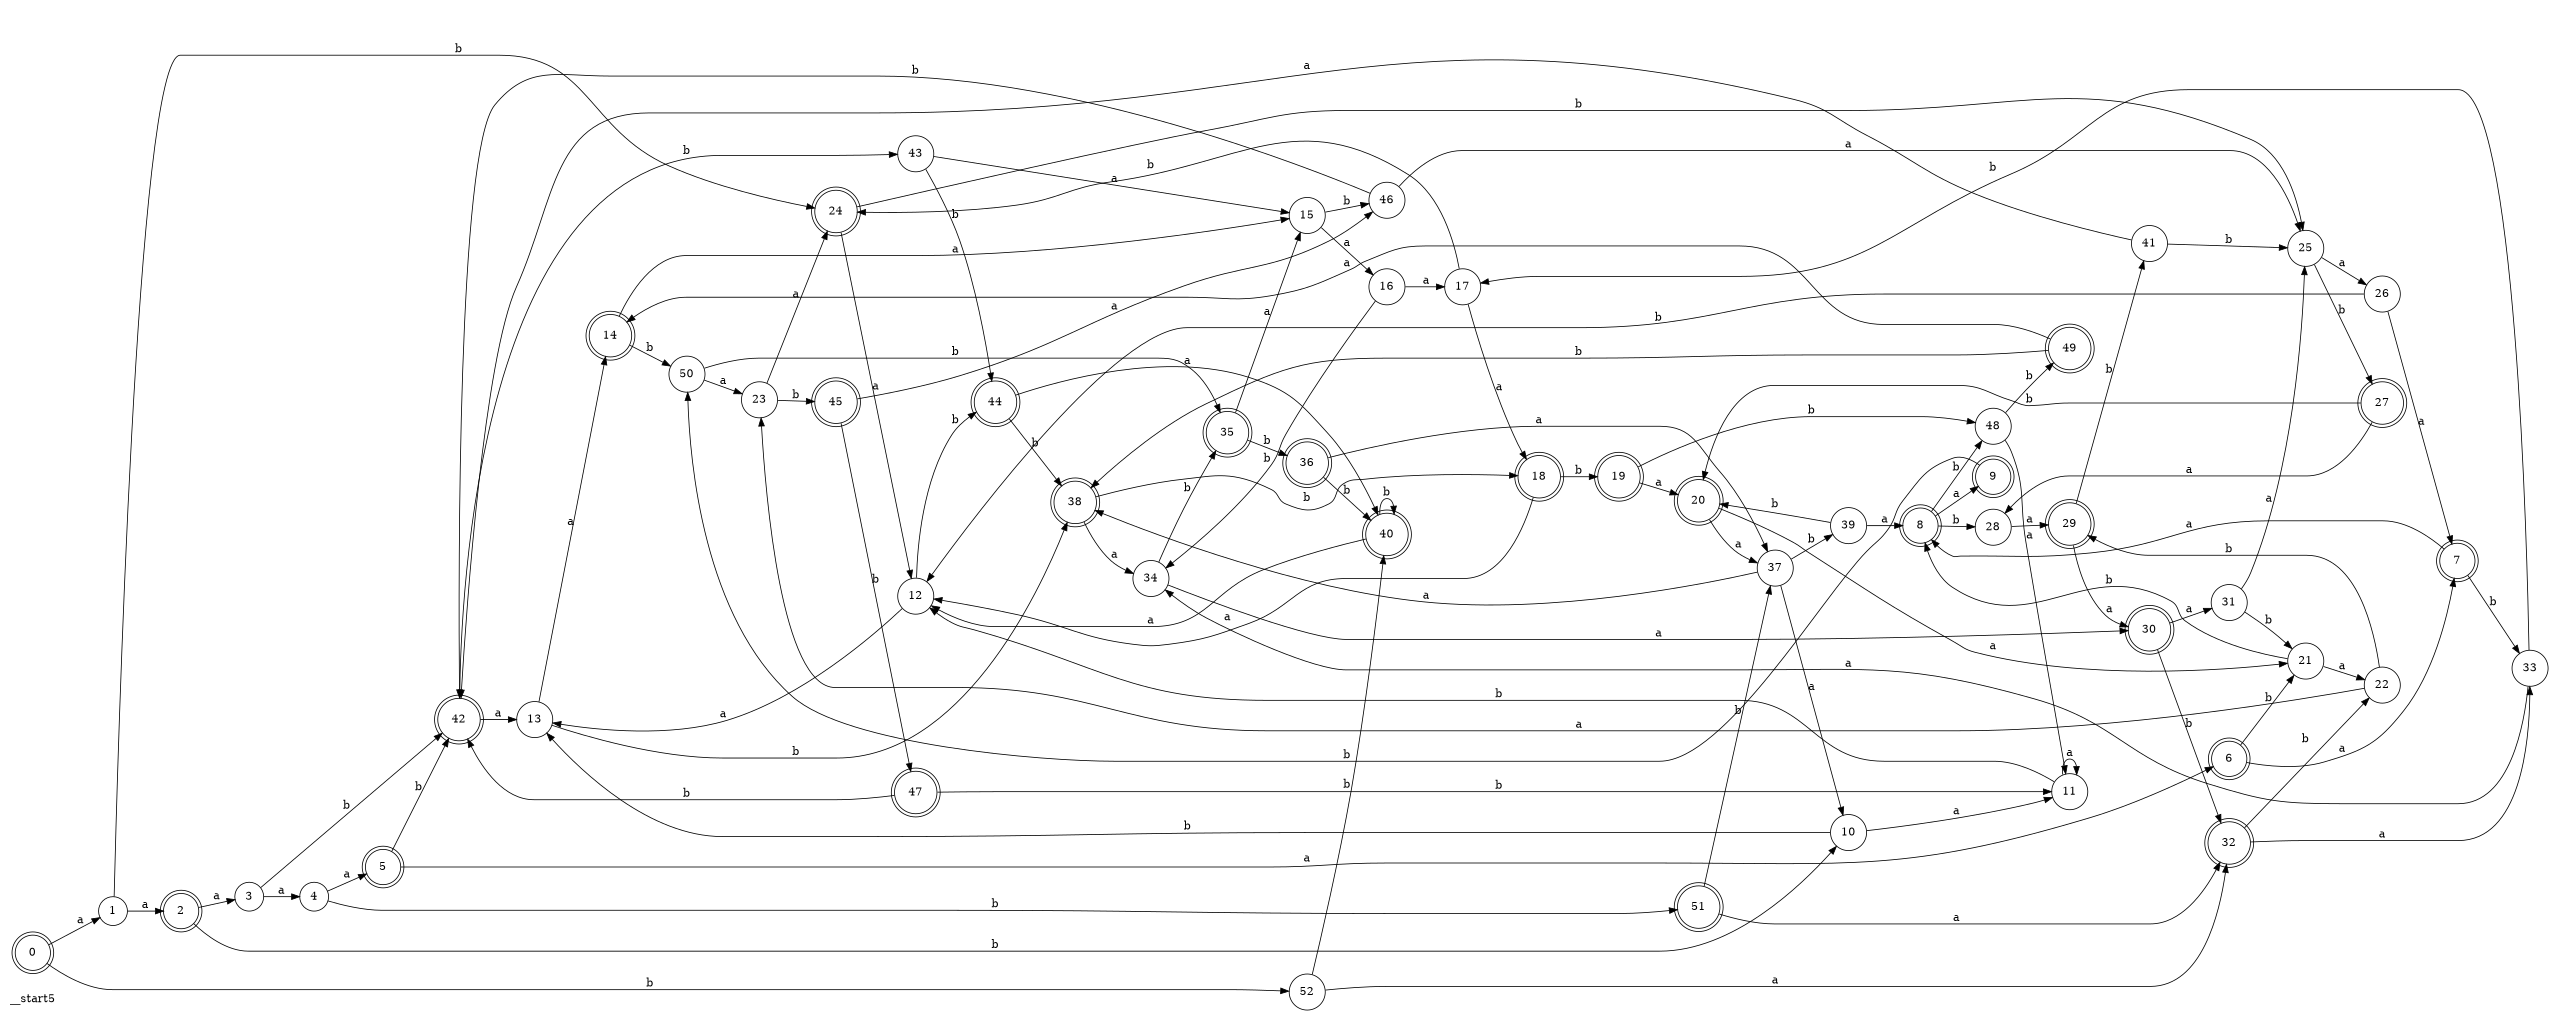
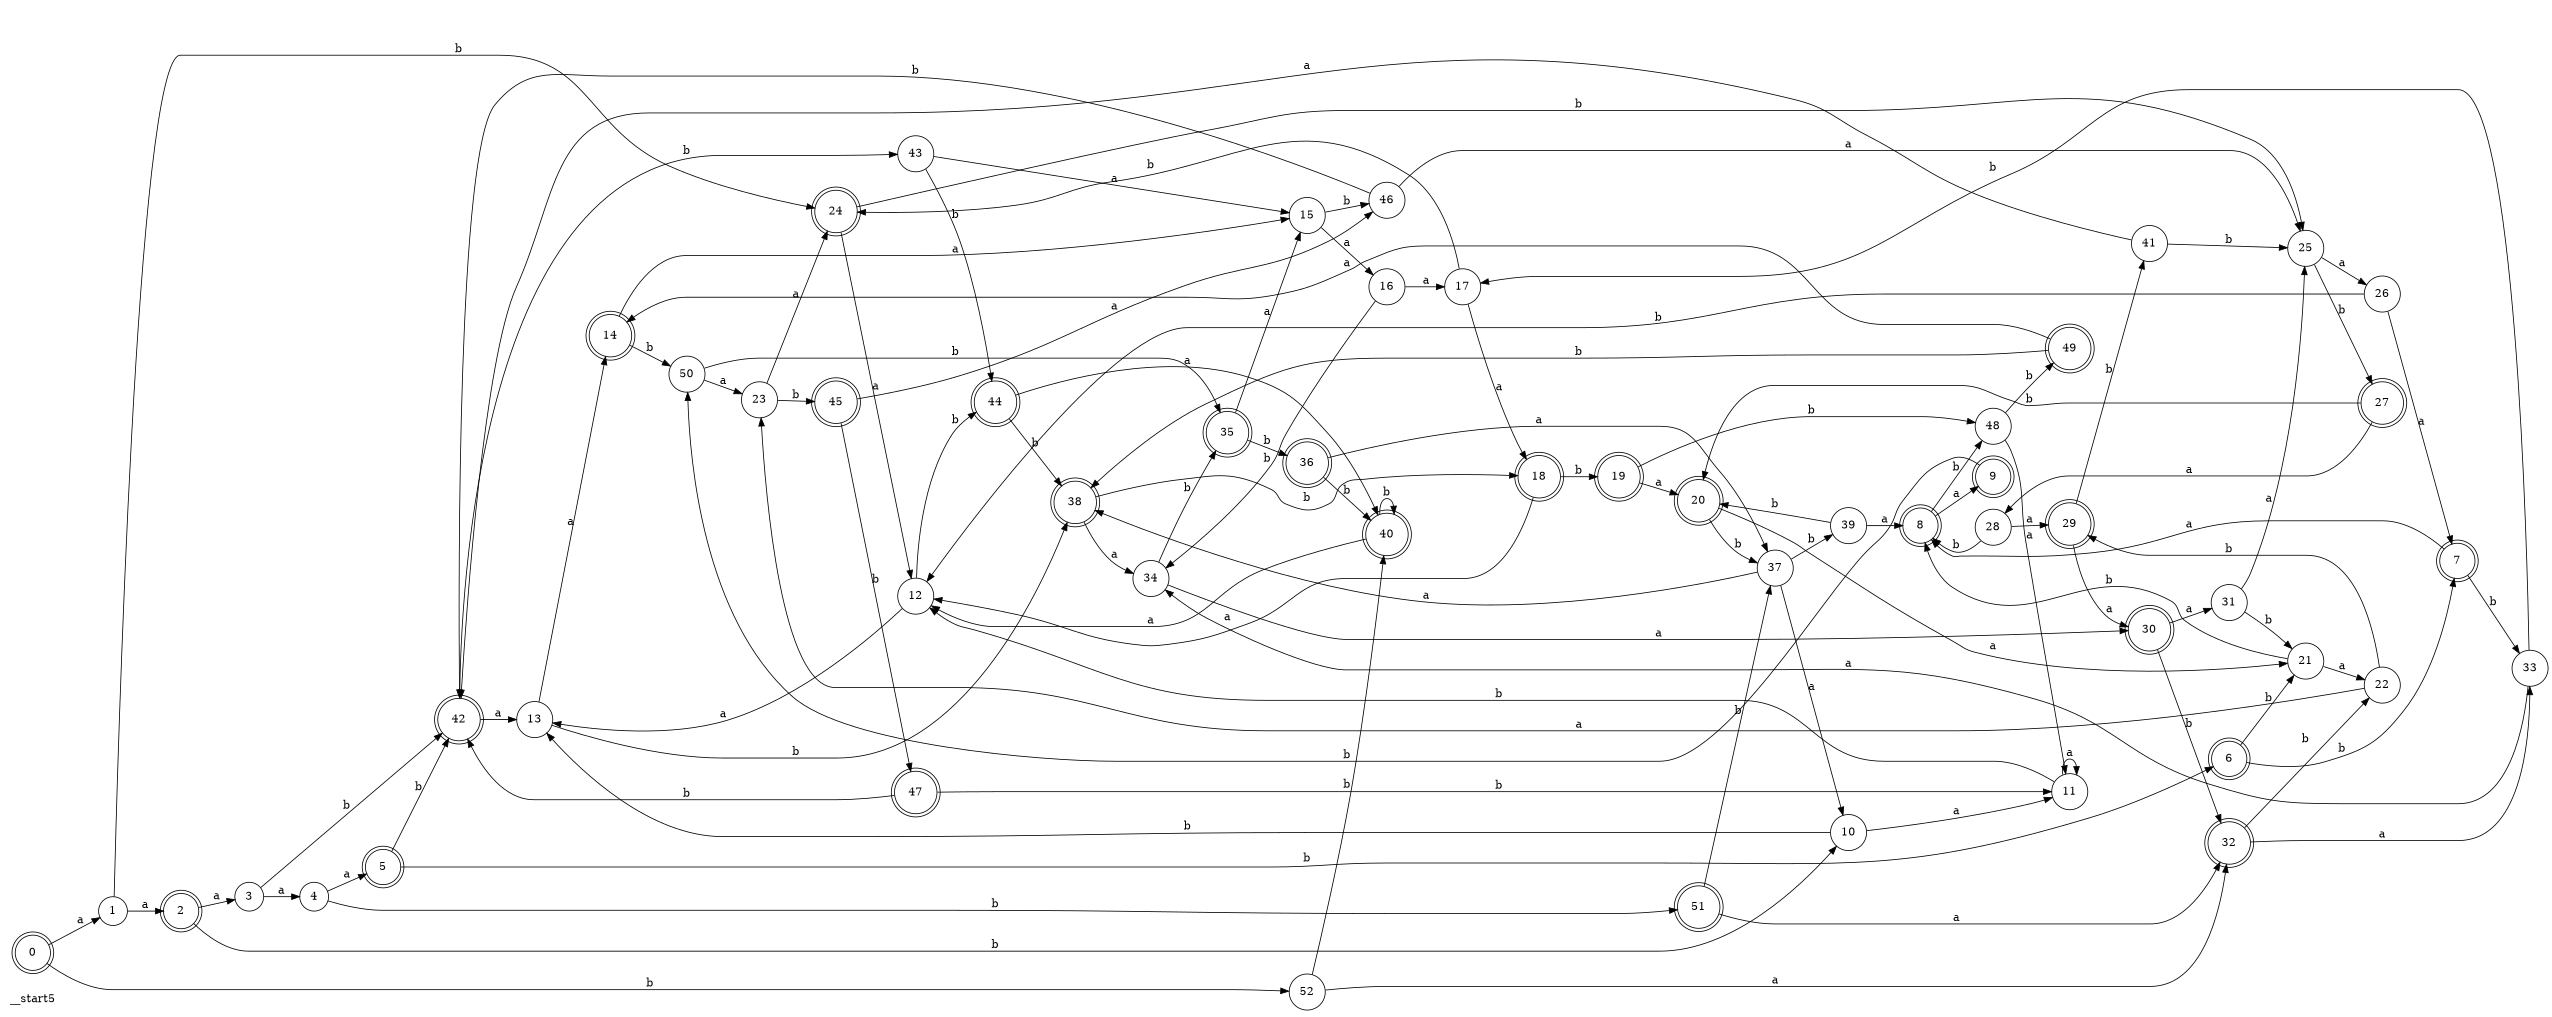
edge "8" -> "28": reversed
edge "20" -> "37": label "a" -> "b"
edge "6" -> "7": label "a" -> "b"
edge "5" -> "6": label "a" -> "b"
